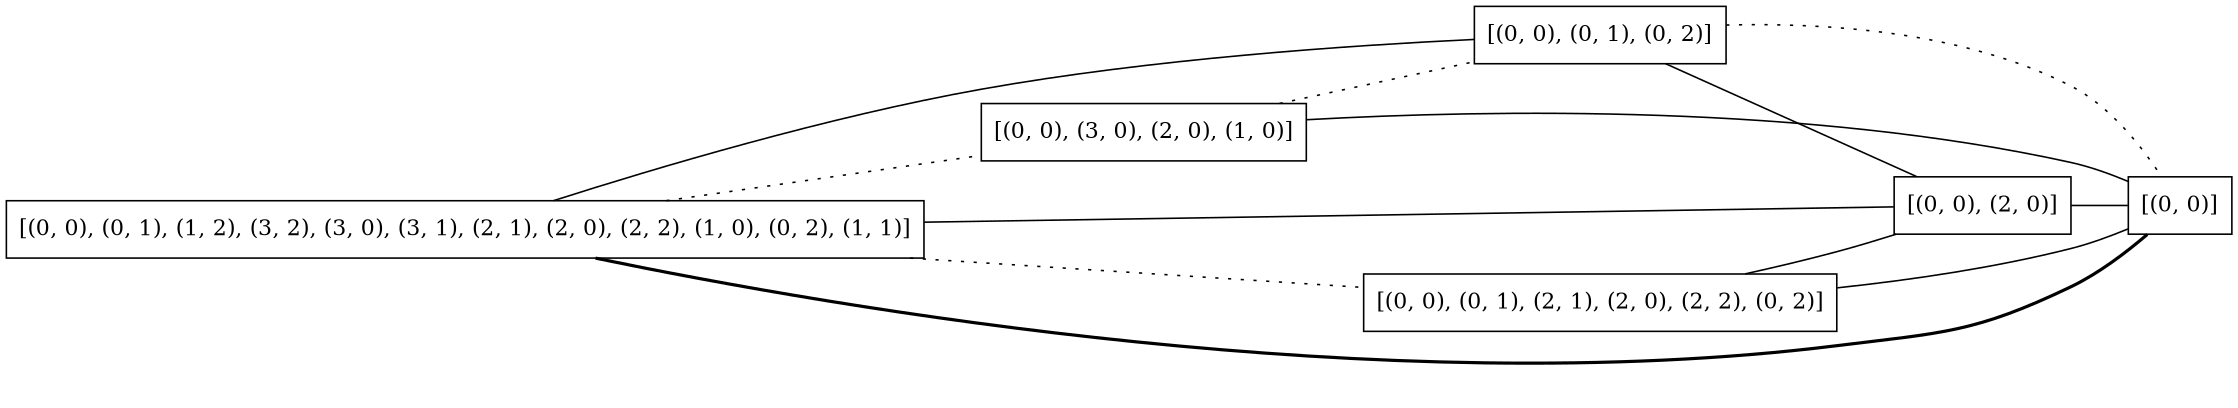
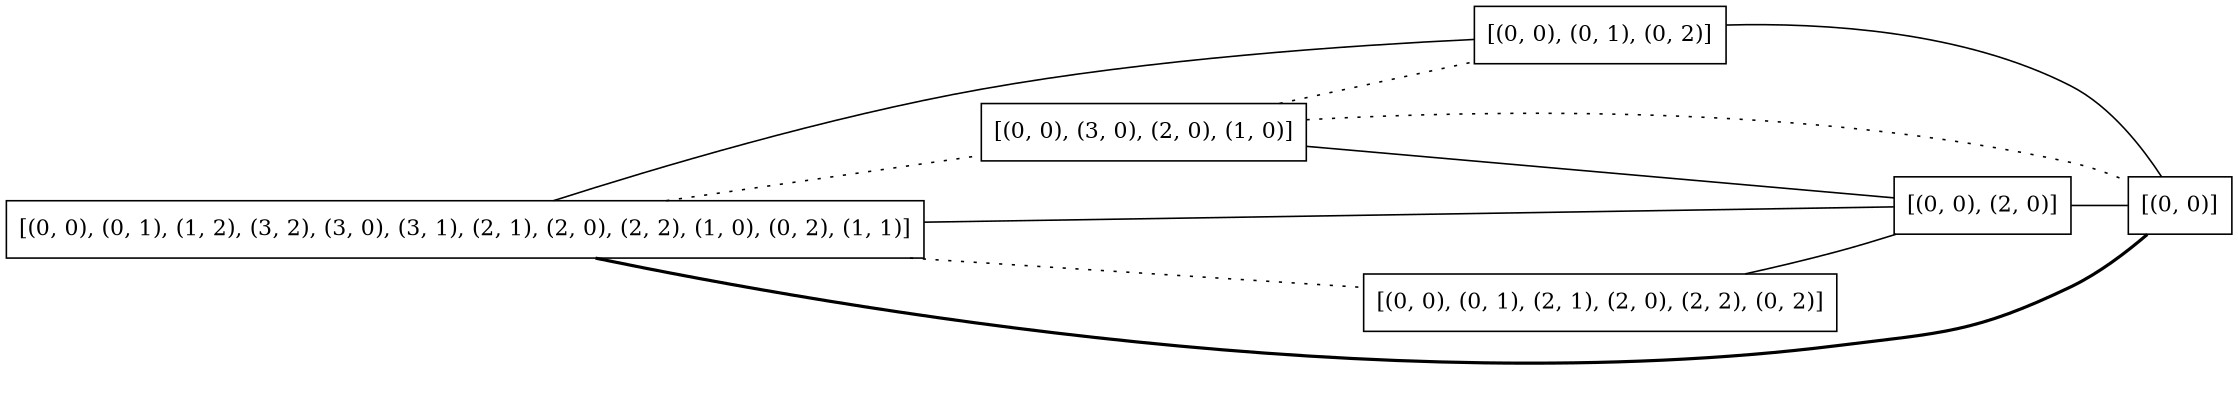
edge "[(0, 0), (0, 1), (0, 2)]" -- "[(0, 0)]": style dotted -> solid
edge "[(0, 0), (0, 1), (0, 2)]" -- "[(0, 0), (2, 0)]": now "[(0, 0), (3, 0), (2, 0), (1, 0)]" -- "[(0, 0), (2, 0)]"
edge "[(0, 0), (3, 0), (2, 0), (1, 0)]" -- "[(0, 0)]": style solid -> dotted
edge "[(0, 0)]" -- "[(0, 0), (0, 1), (2, 1), (2, 0), (2, 2), (0, 2)]": removed
